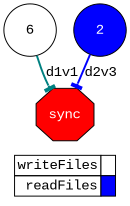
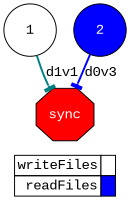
node "6": label "6" -> "1"
edge "2" -> "sync": label "d2v3" -> "d0v3"
